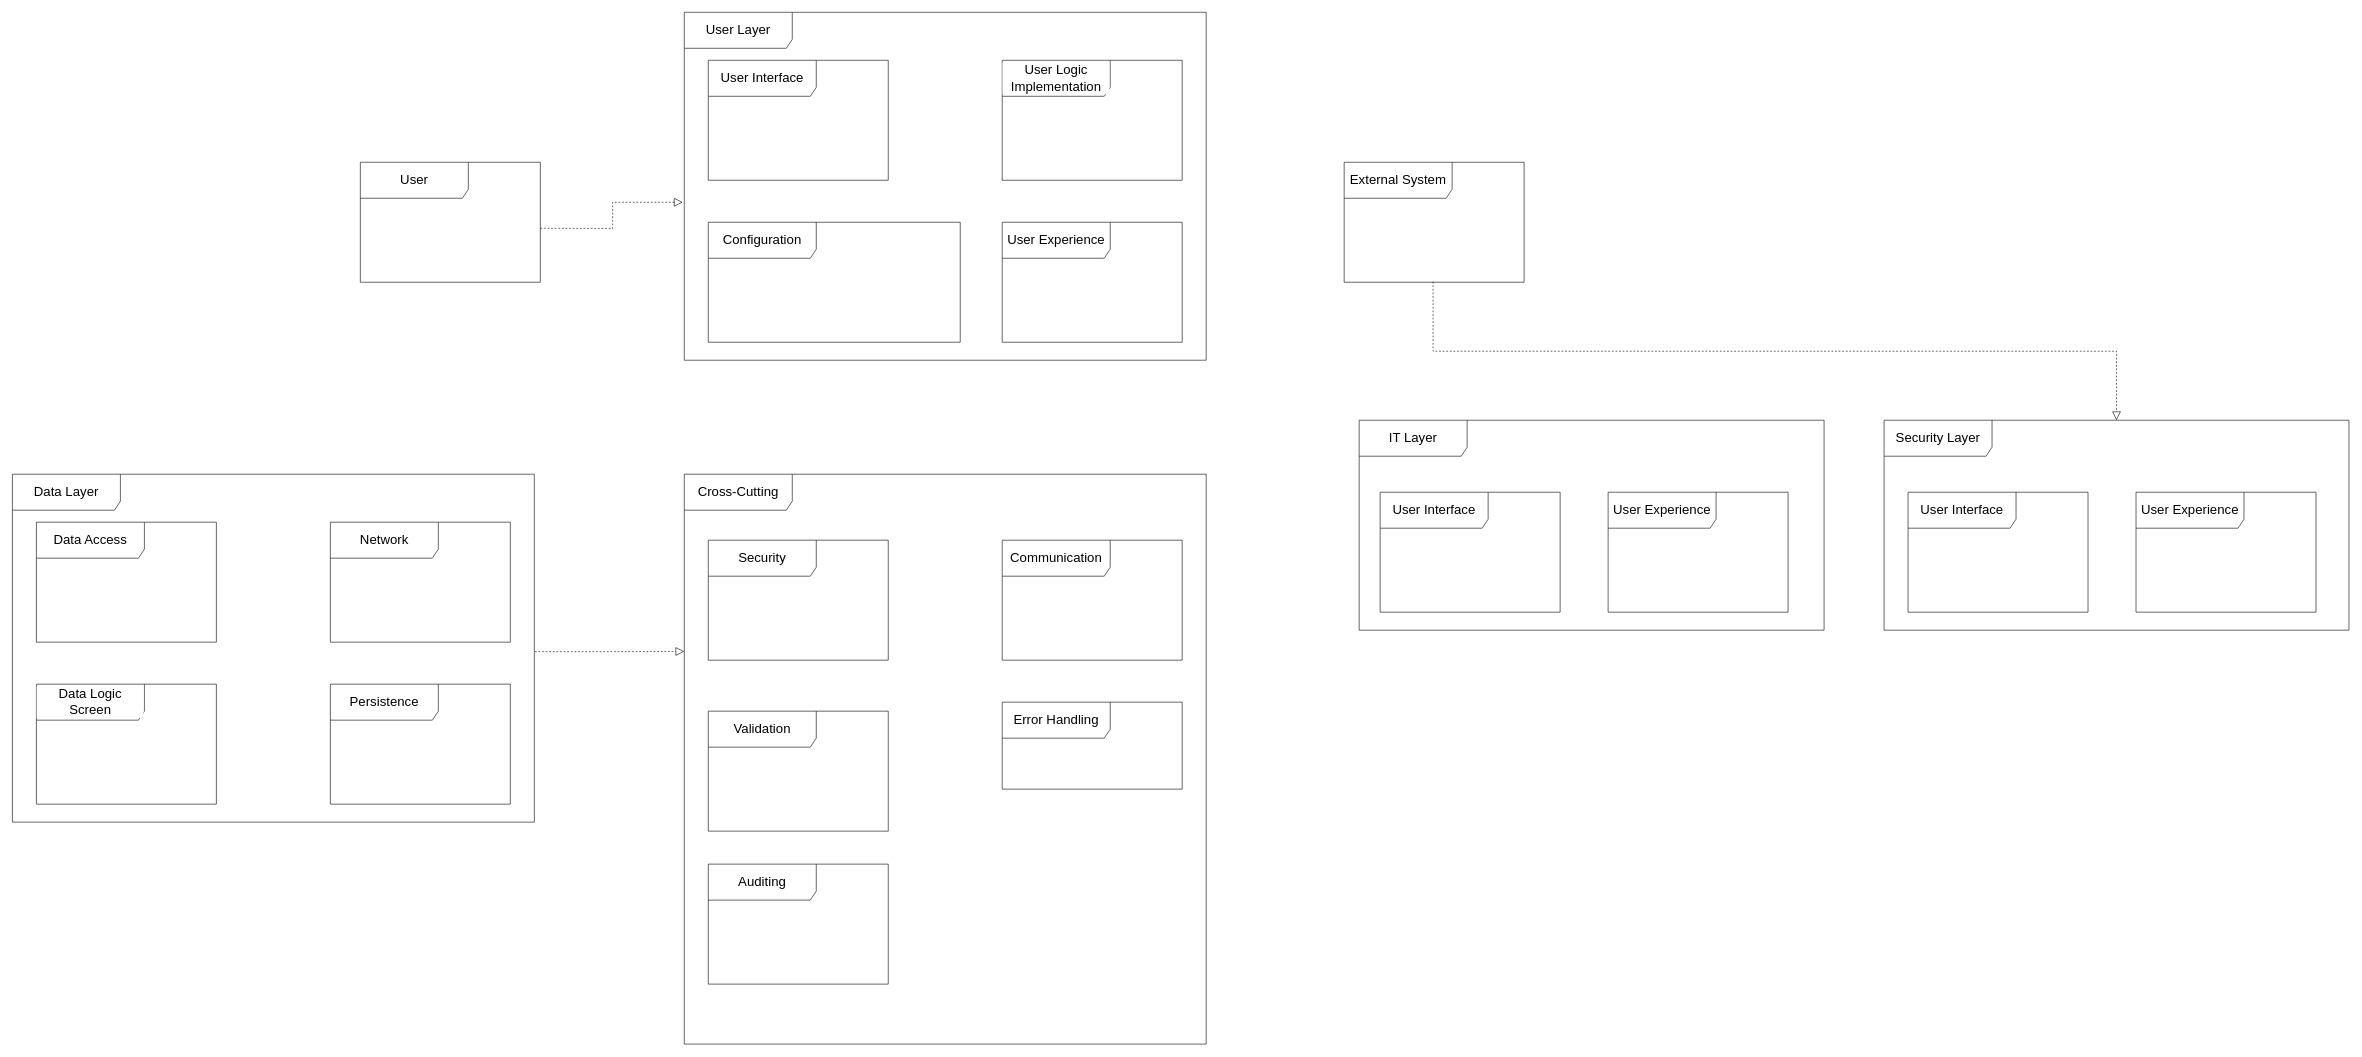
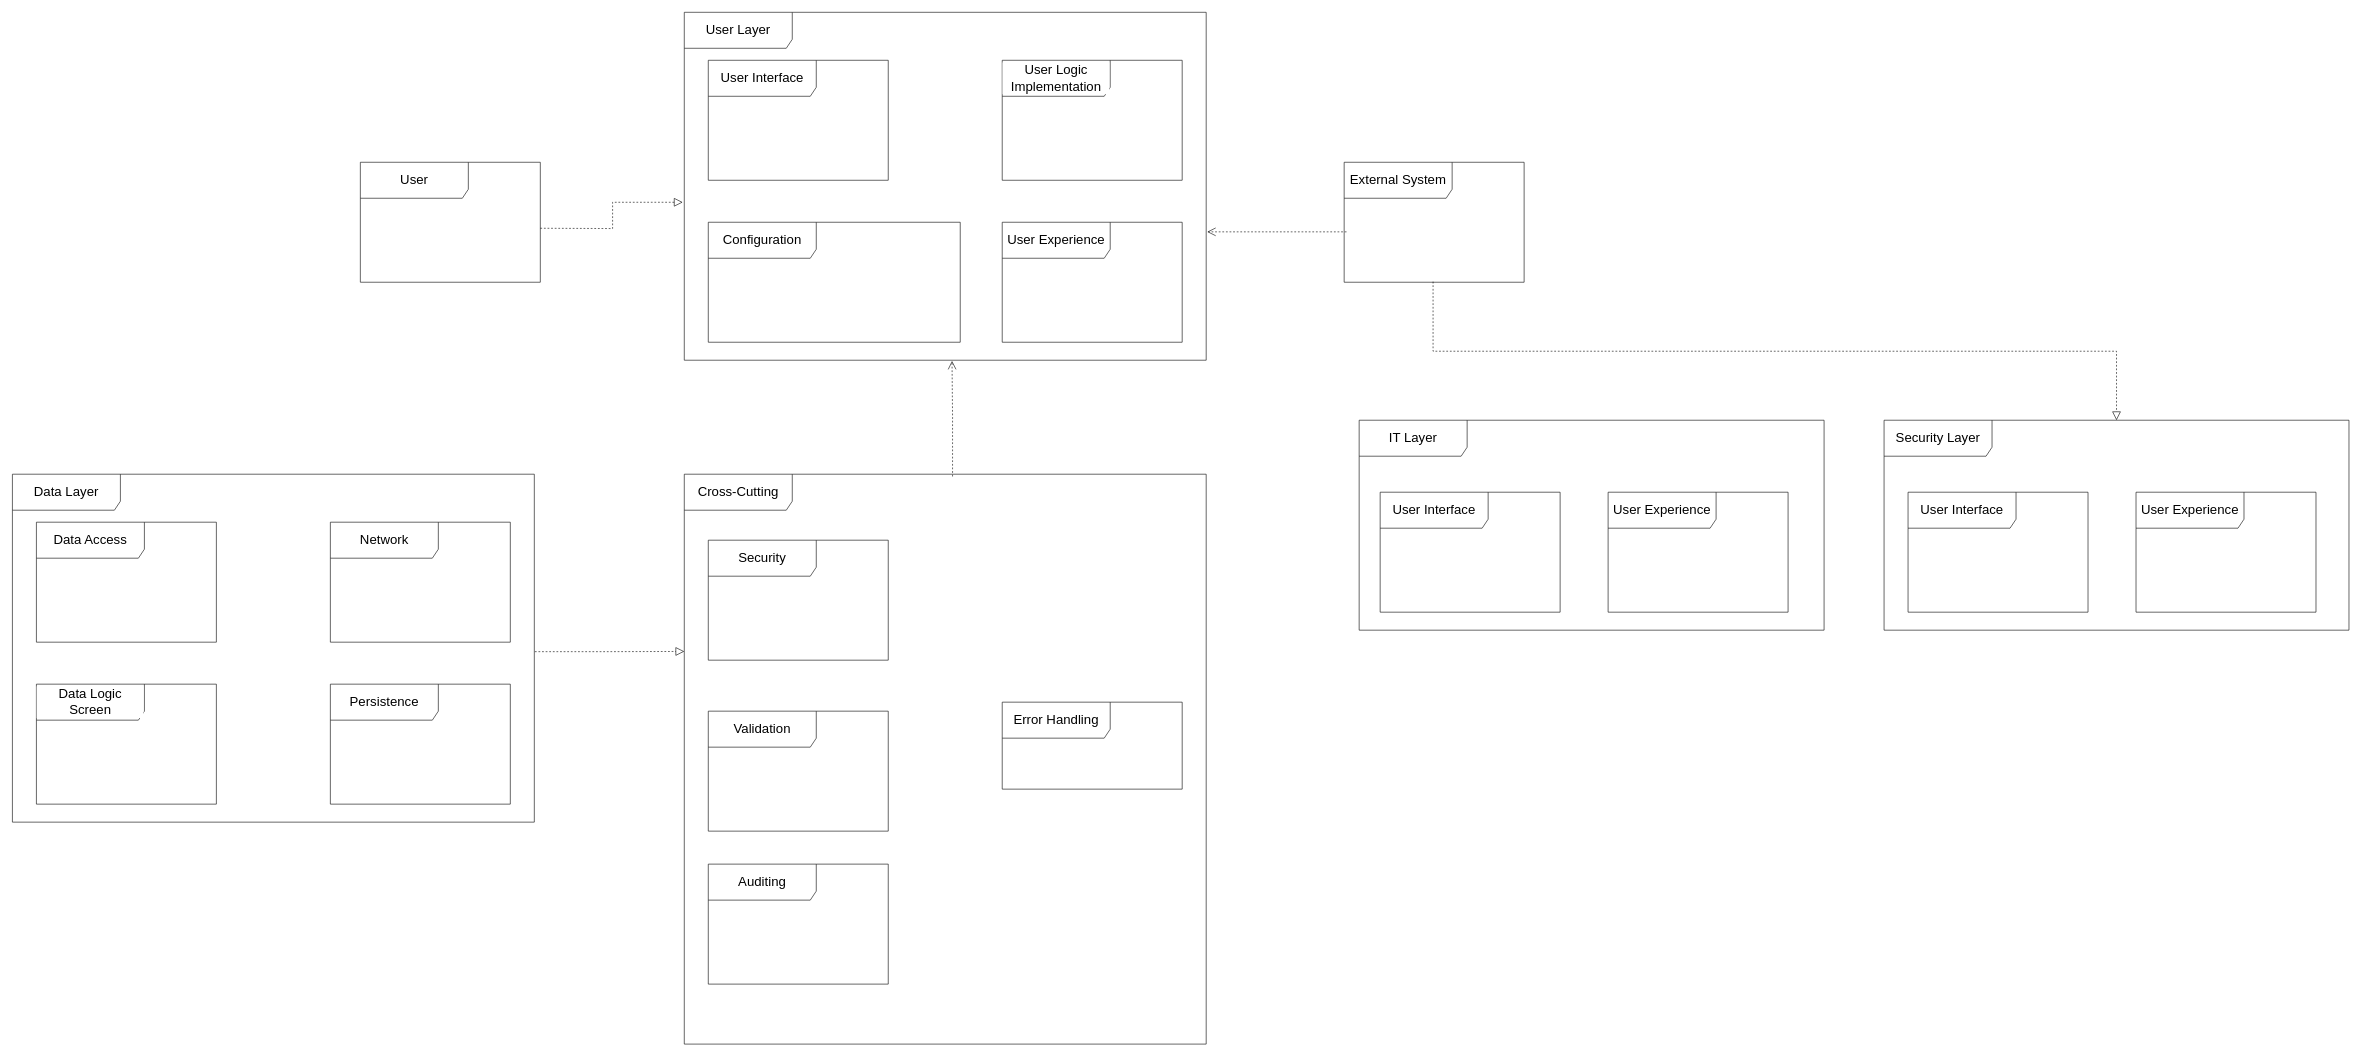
edge "External System" -> "User Layer": added
edge "Cross-Cutting" -> "User Layer": added
node "Communication": removed
